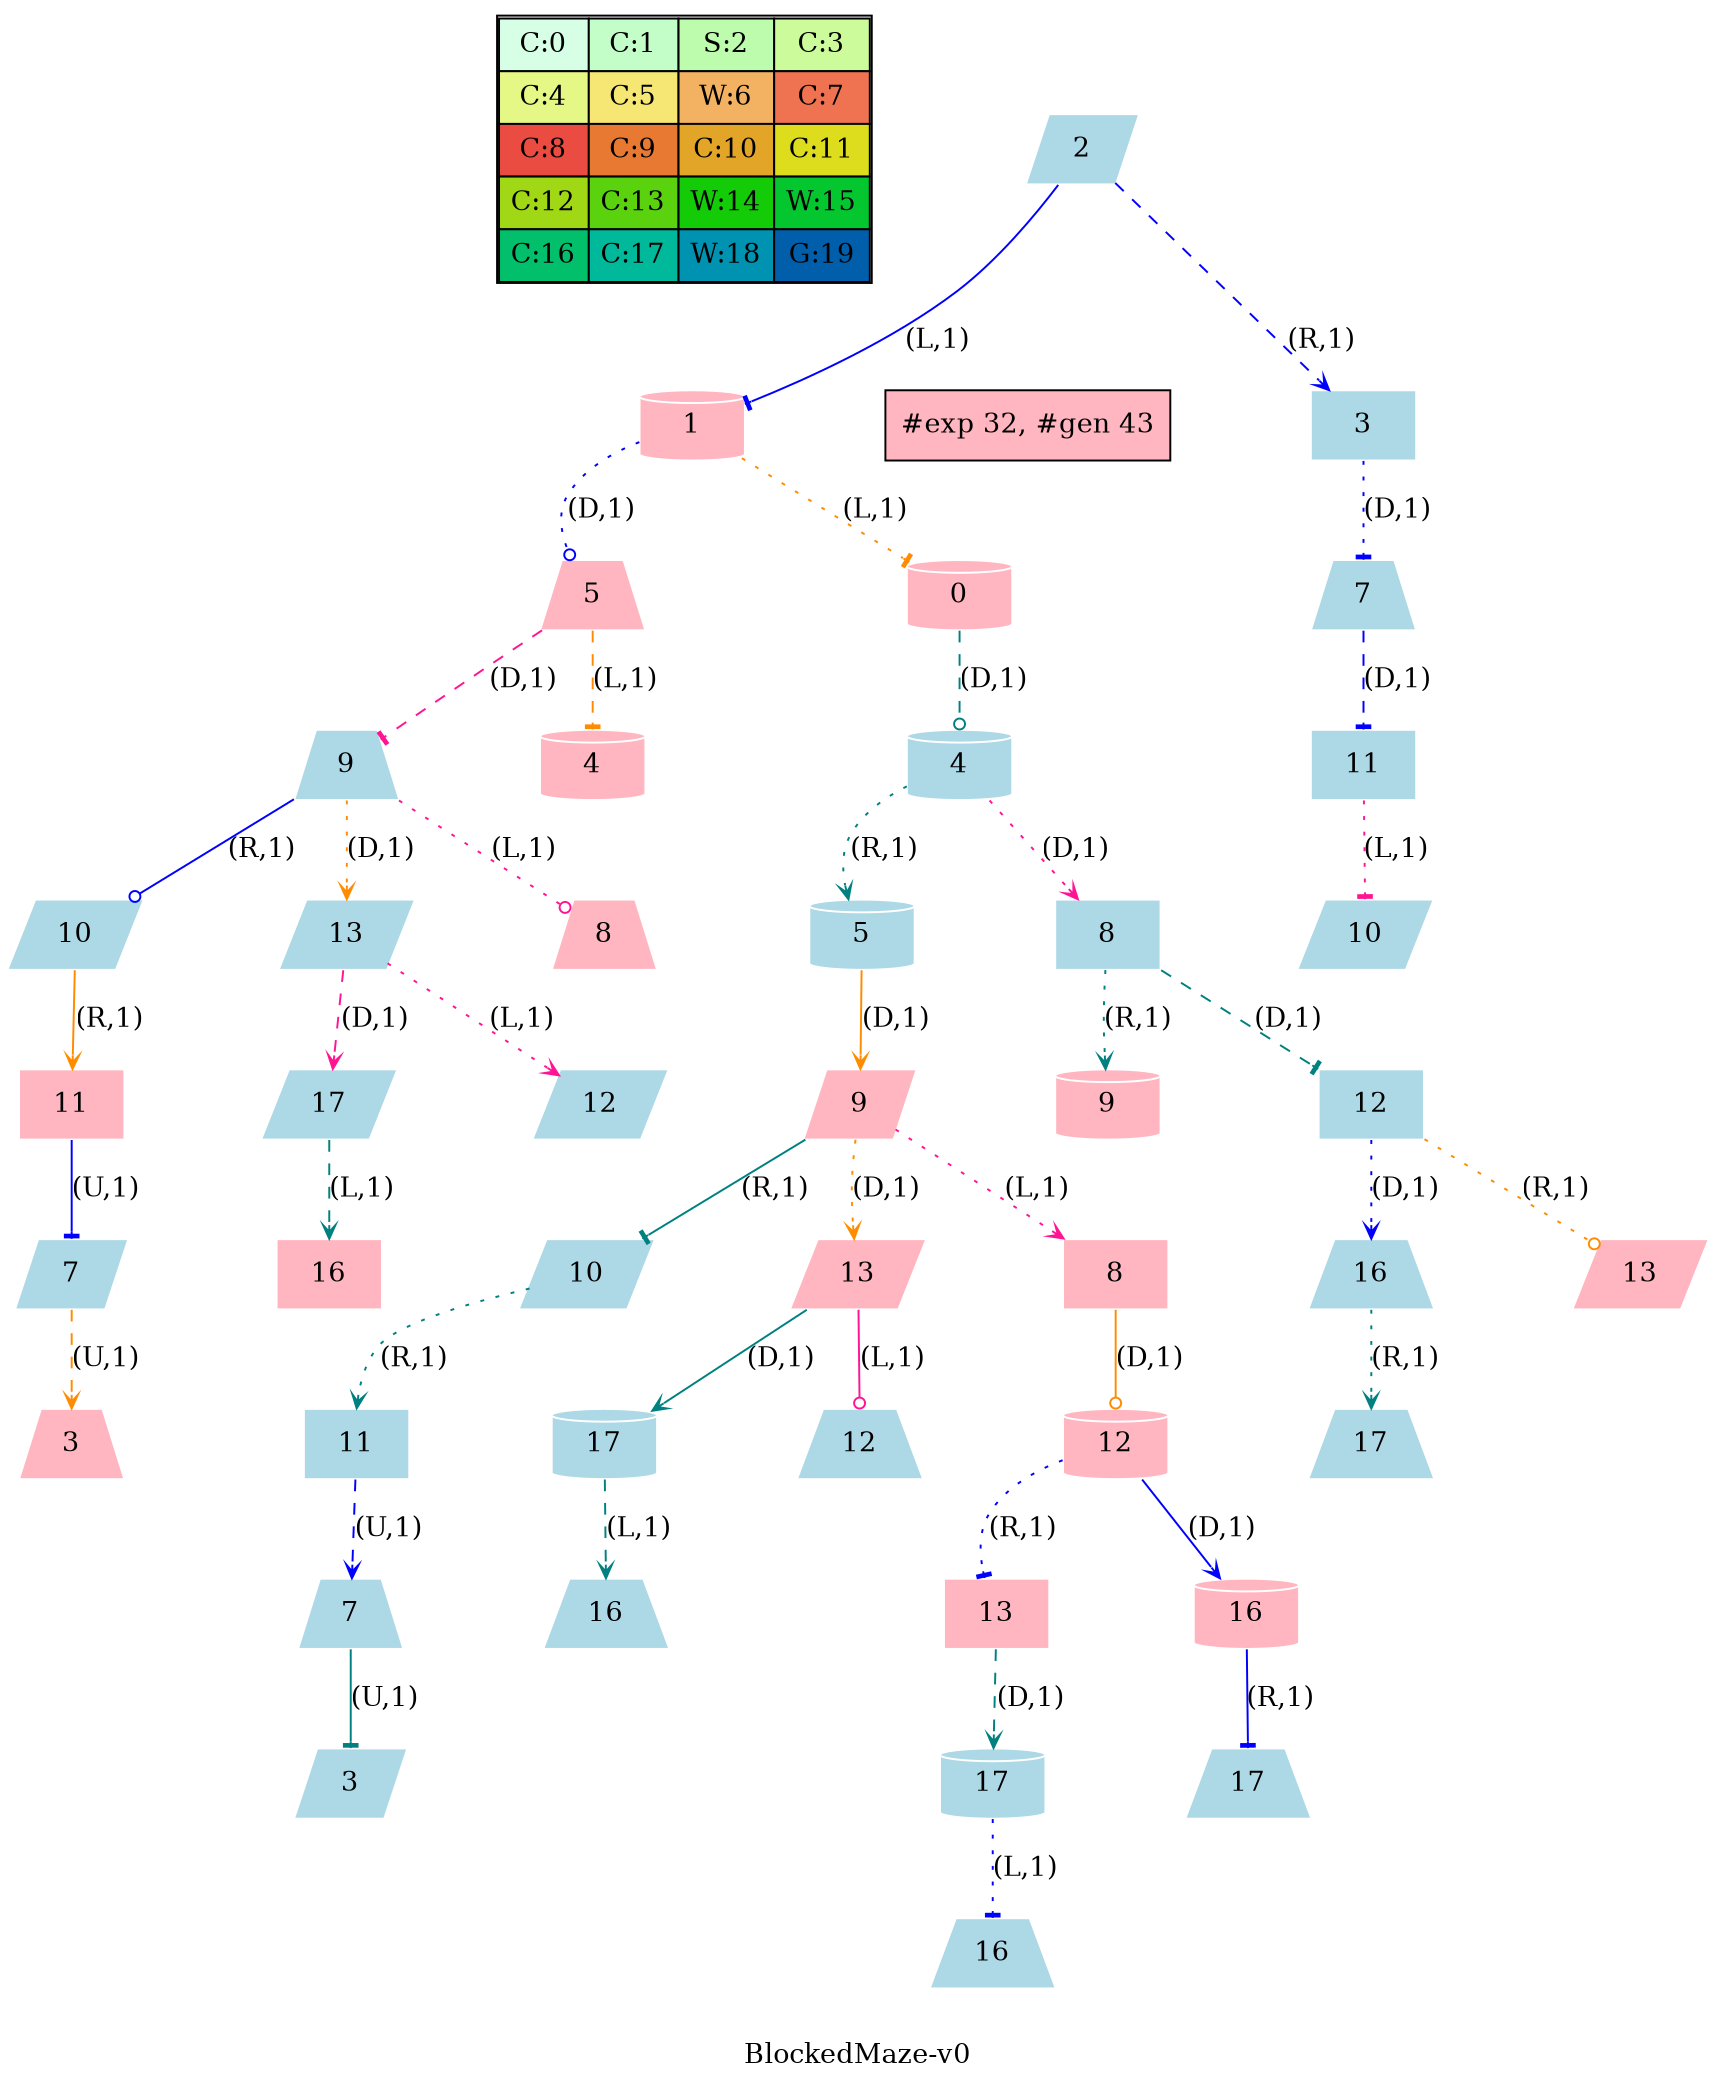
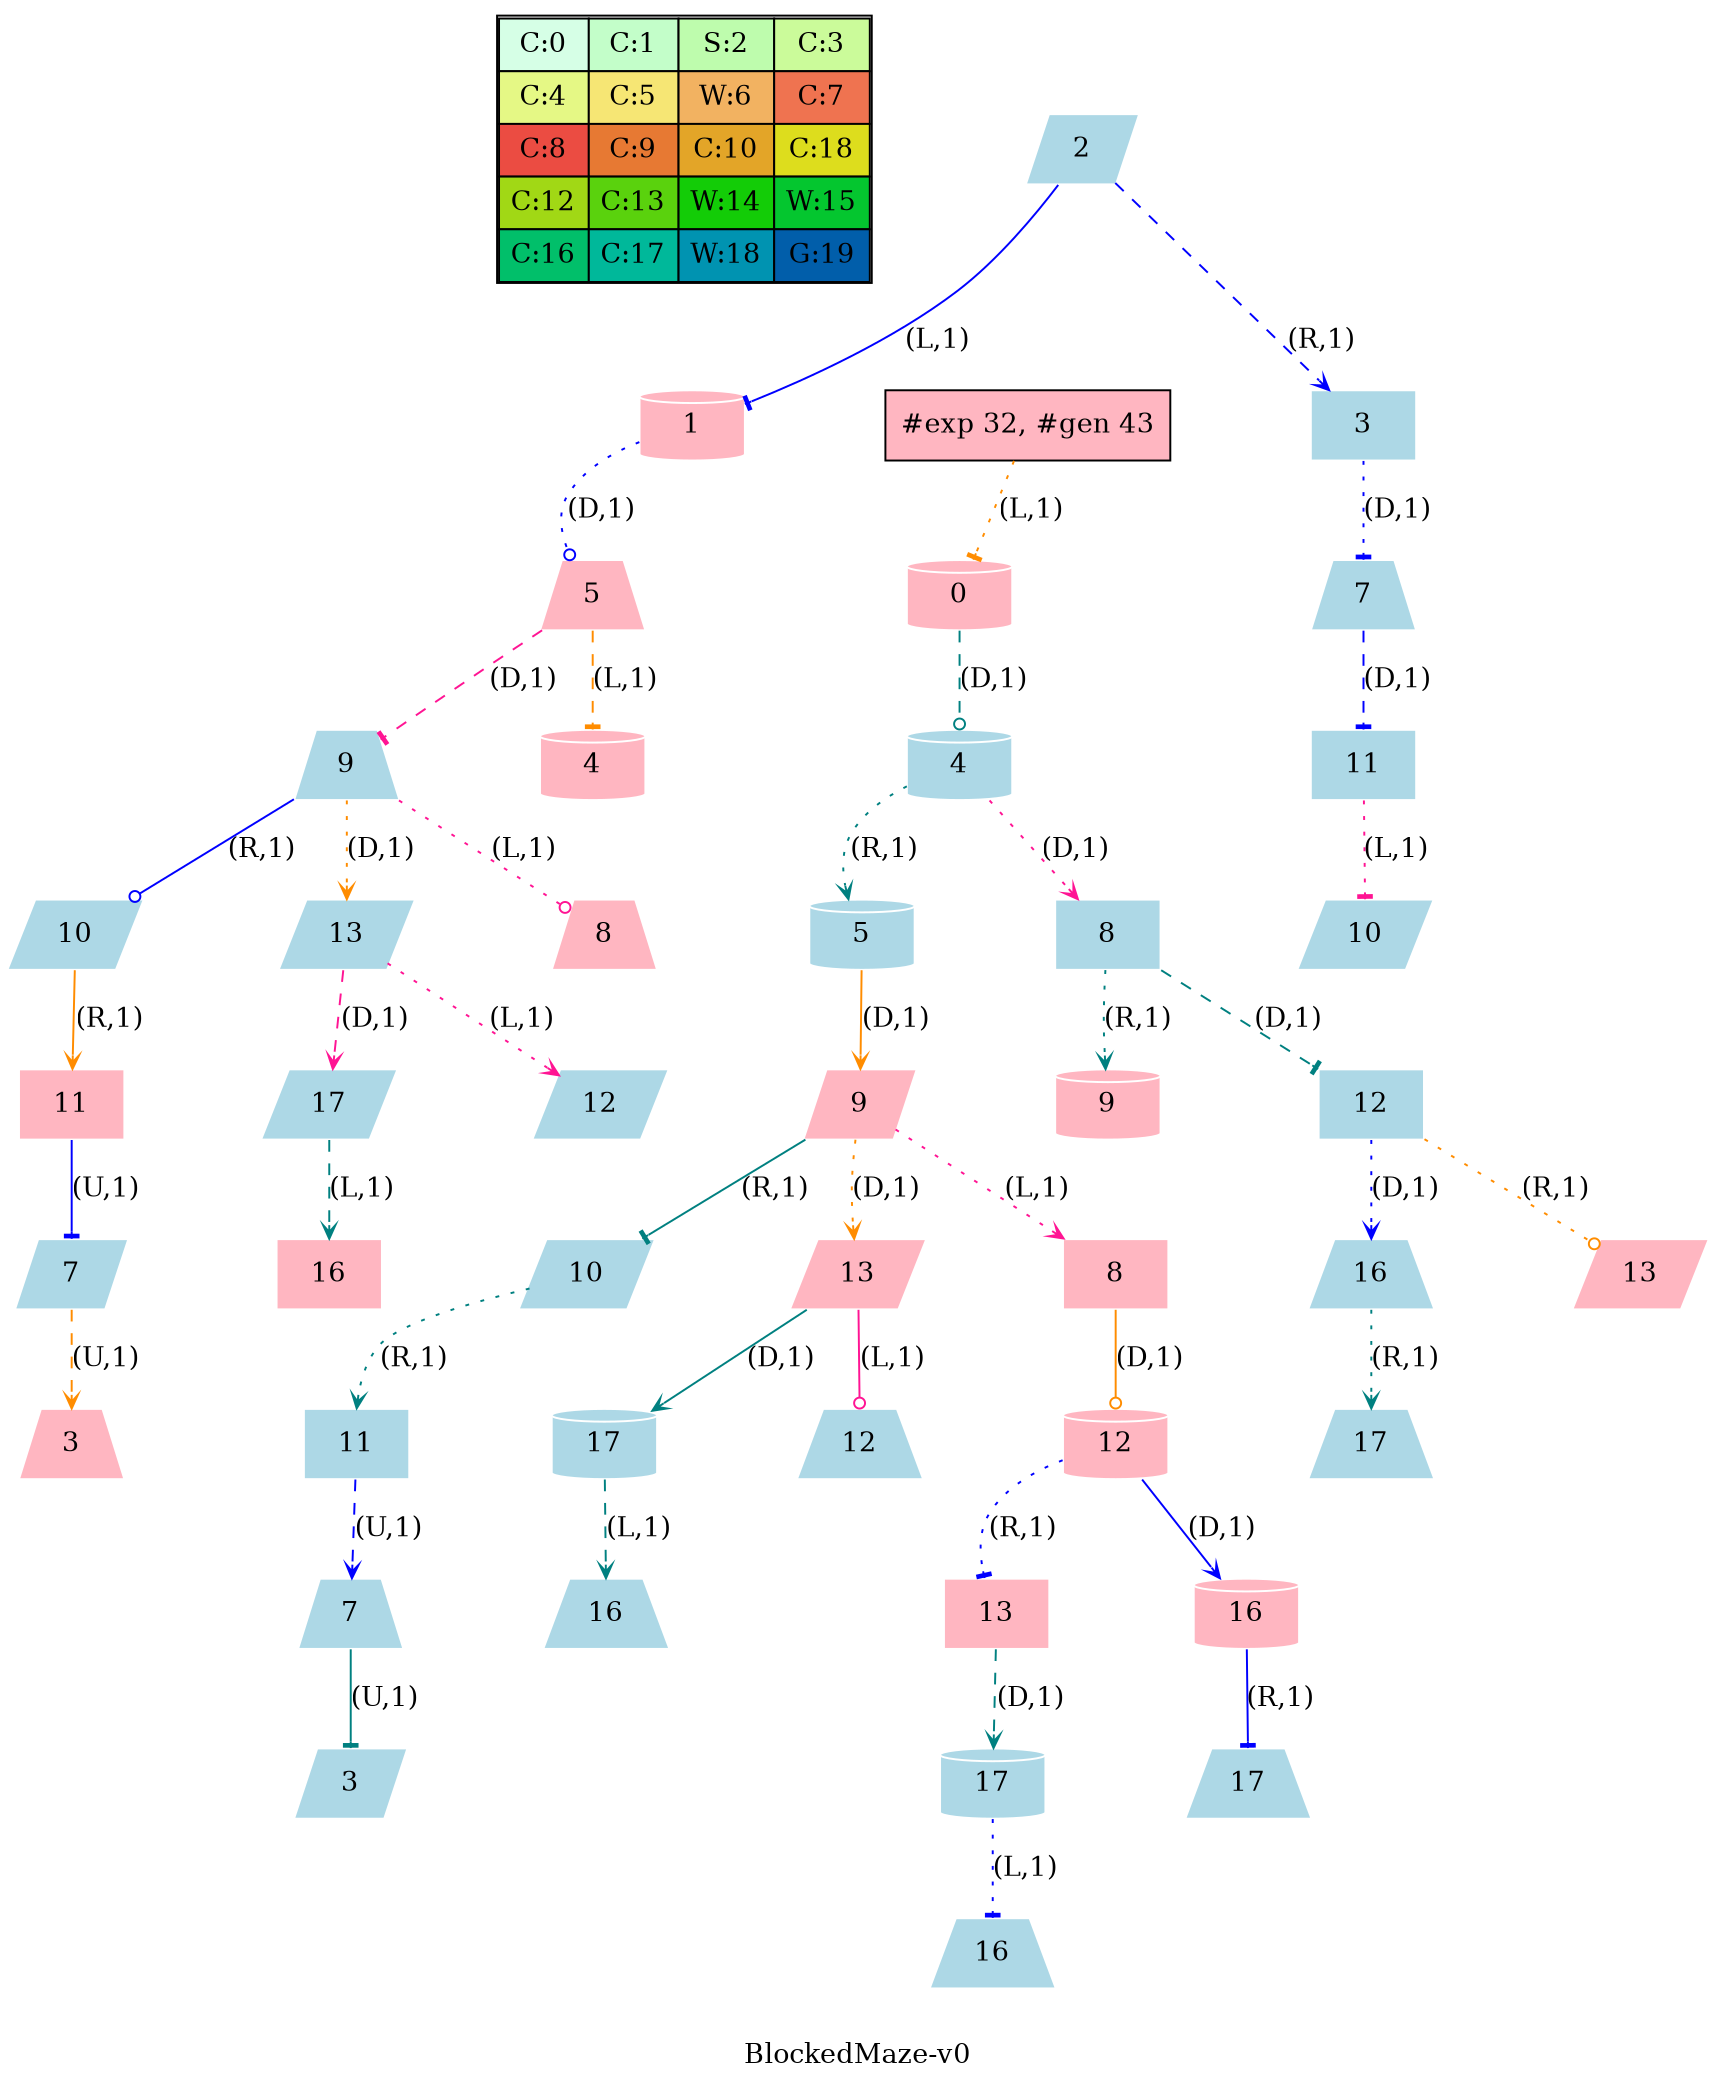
node "C:0": text "C:11" -> "C:18"
edge "1" -> "0": now "#exp 32, #gen 43" -> "0"
